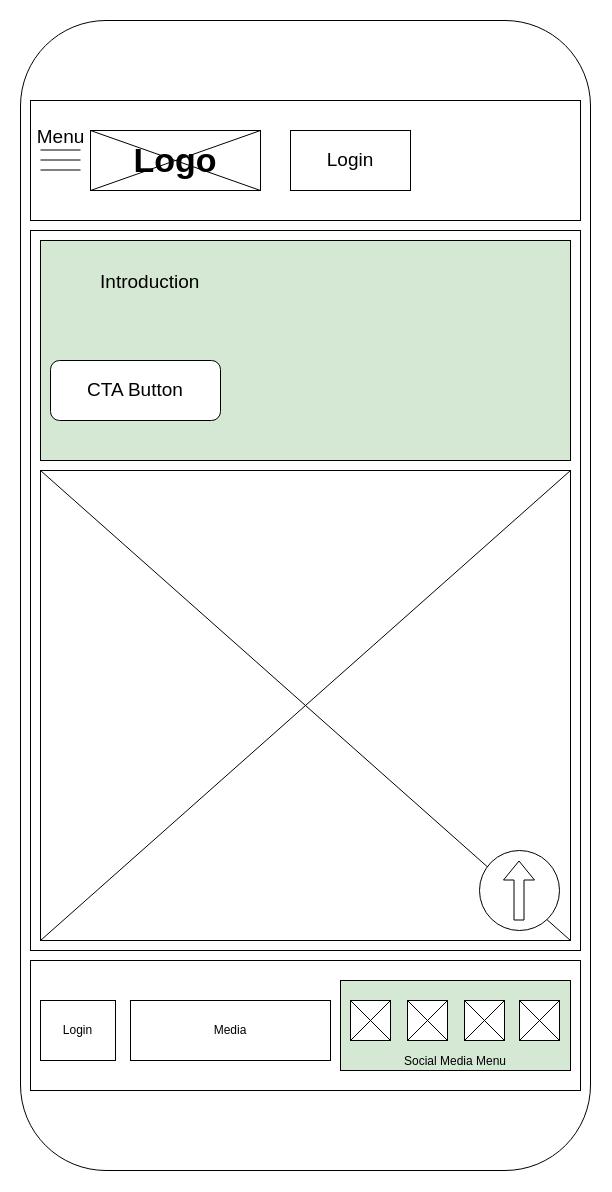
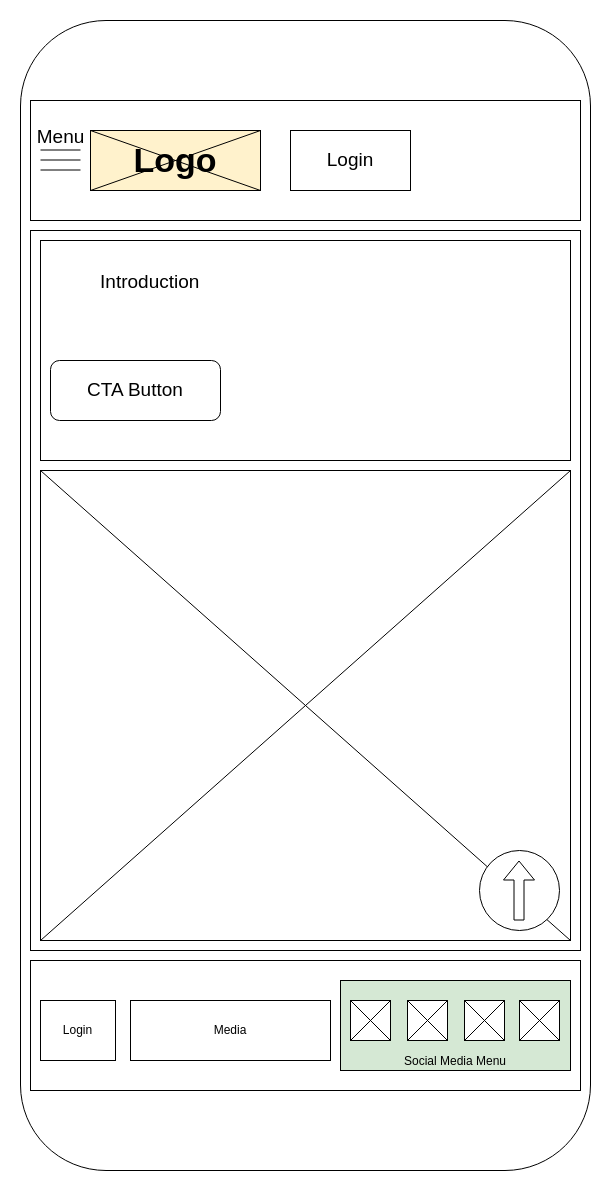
node "Logo": fillcolor #ffffff -> #fff2cc
node "Introduction": fillcolor #d5e8d4 -> #ffffff
